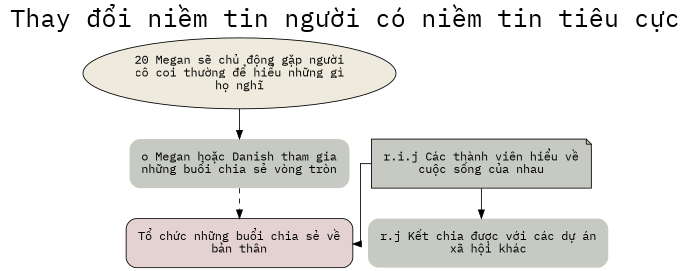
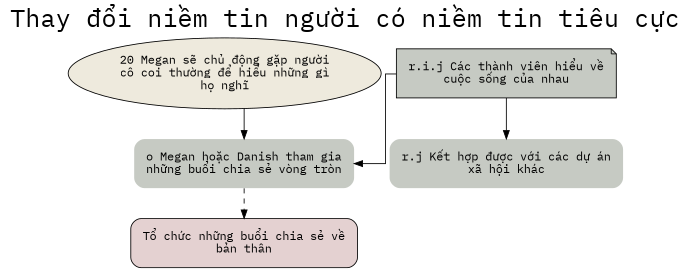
edge "r.i.j Các thành viên hiểu về cuộc sống của nhau" -> "Tổ chức những buổi chia sẻ về bản thân": now "r.i.j Các thành viên hiểu về cuộc sống của nhau" -> "o Megan hoặc Danish tham gia những buổi chia sẻ vòng tròn"
node "r.j Kết chia được với các dự án xã hội khác": label "r.j Kết chia được với các dự án xã hội khác" -> "r.j Kết hợp được với các dự án xã hội khác"
